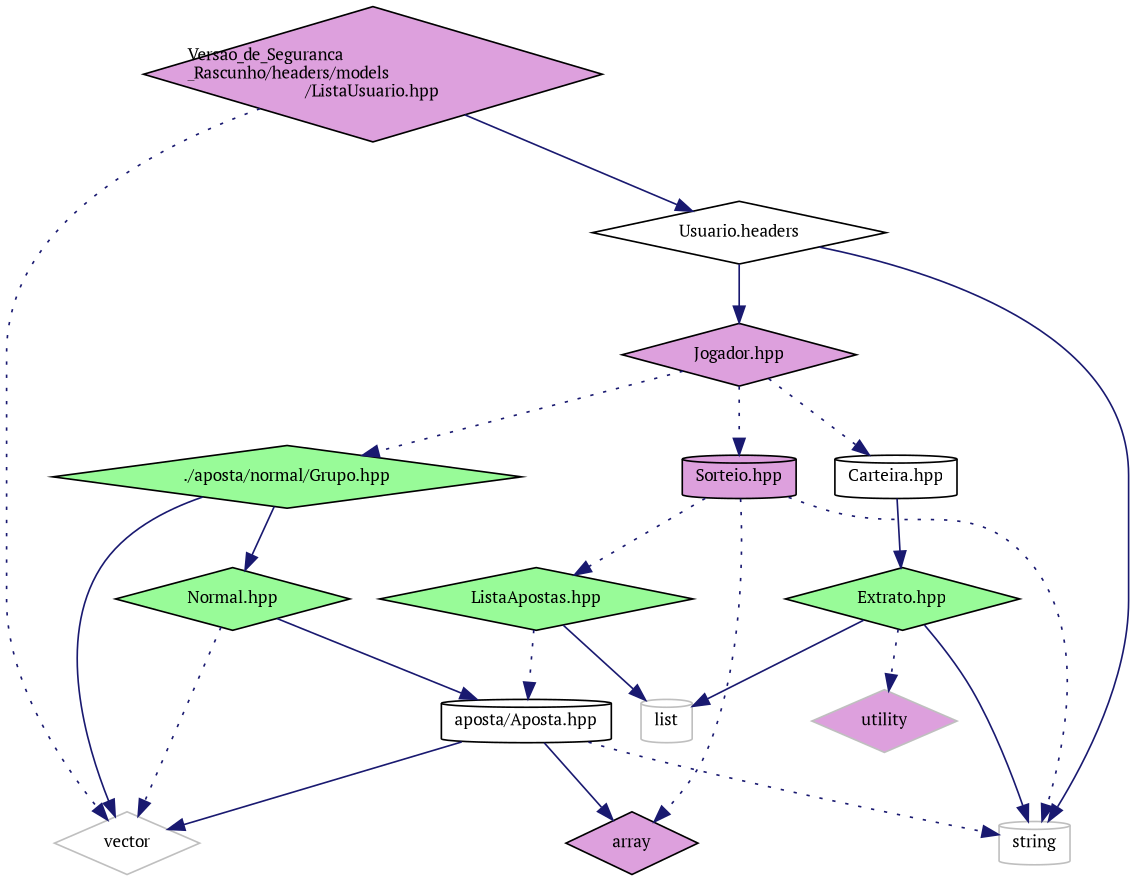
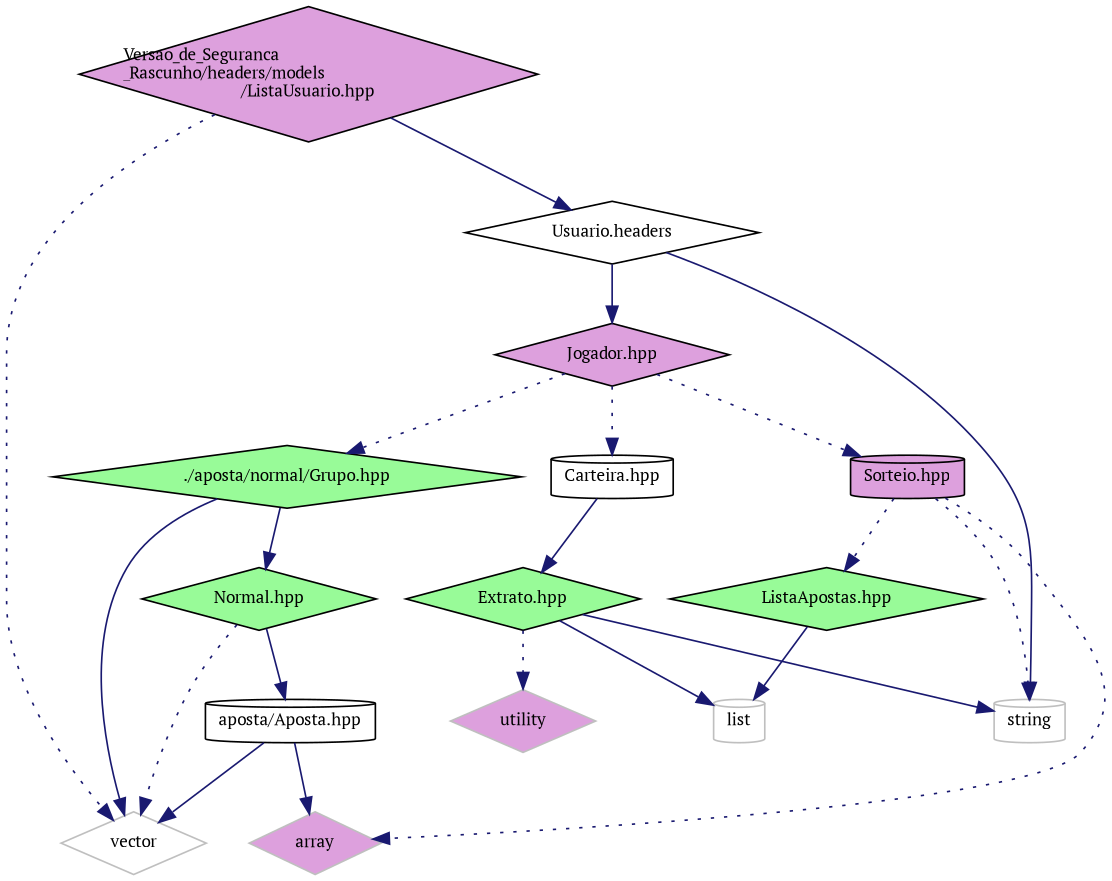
edge "ListaApostas.hpp" -> "aposta/Aposta.hpp": removed
edge "aposta/Aposta.hpp" -> "string": removed
node "array": color black -> grey75
